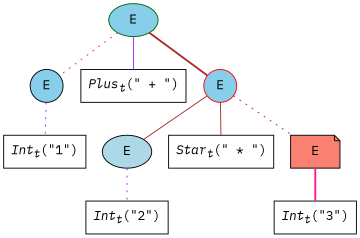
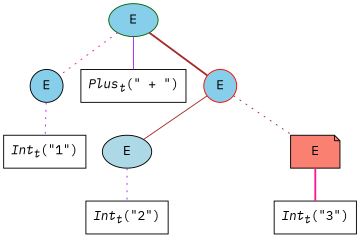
node "Star": removed
